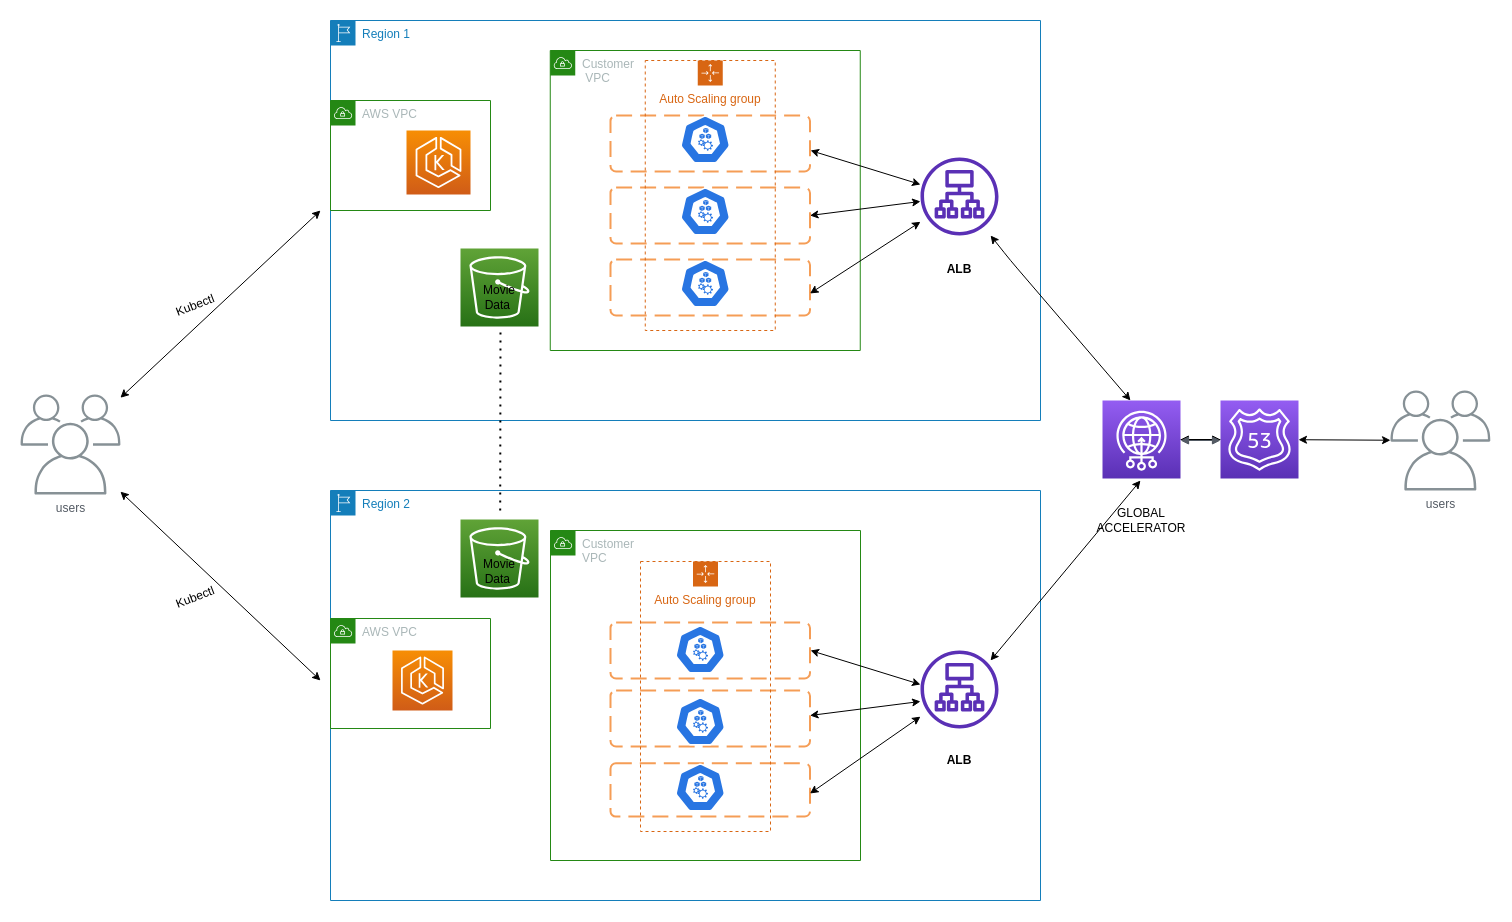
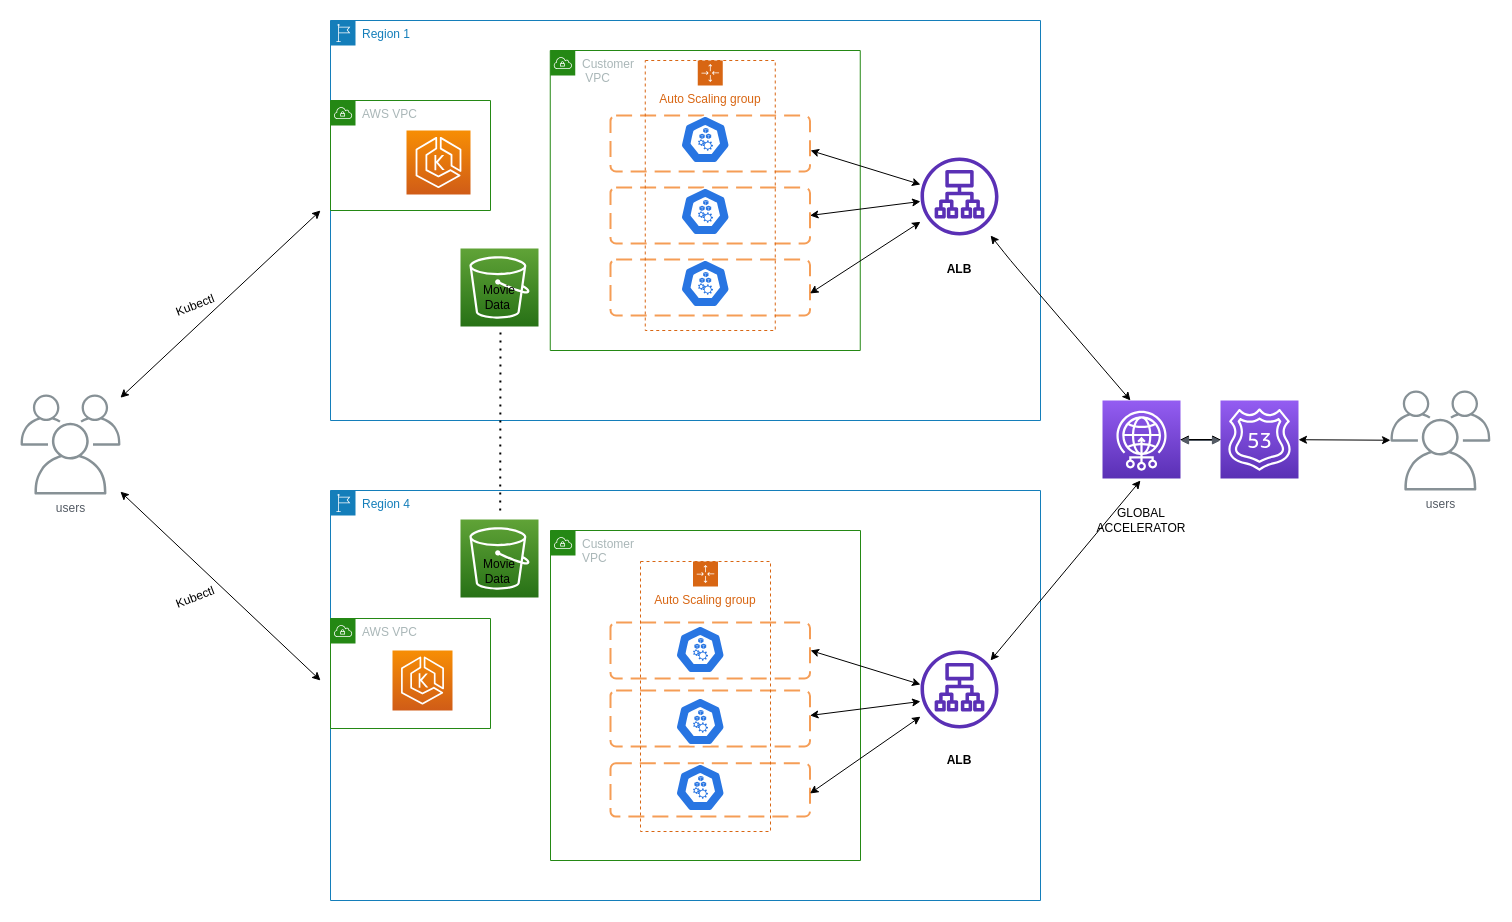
node "Region 2": label "Region 2" -> "Region 4"
